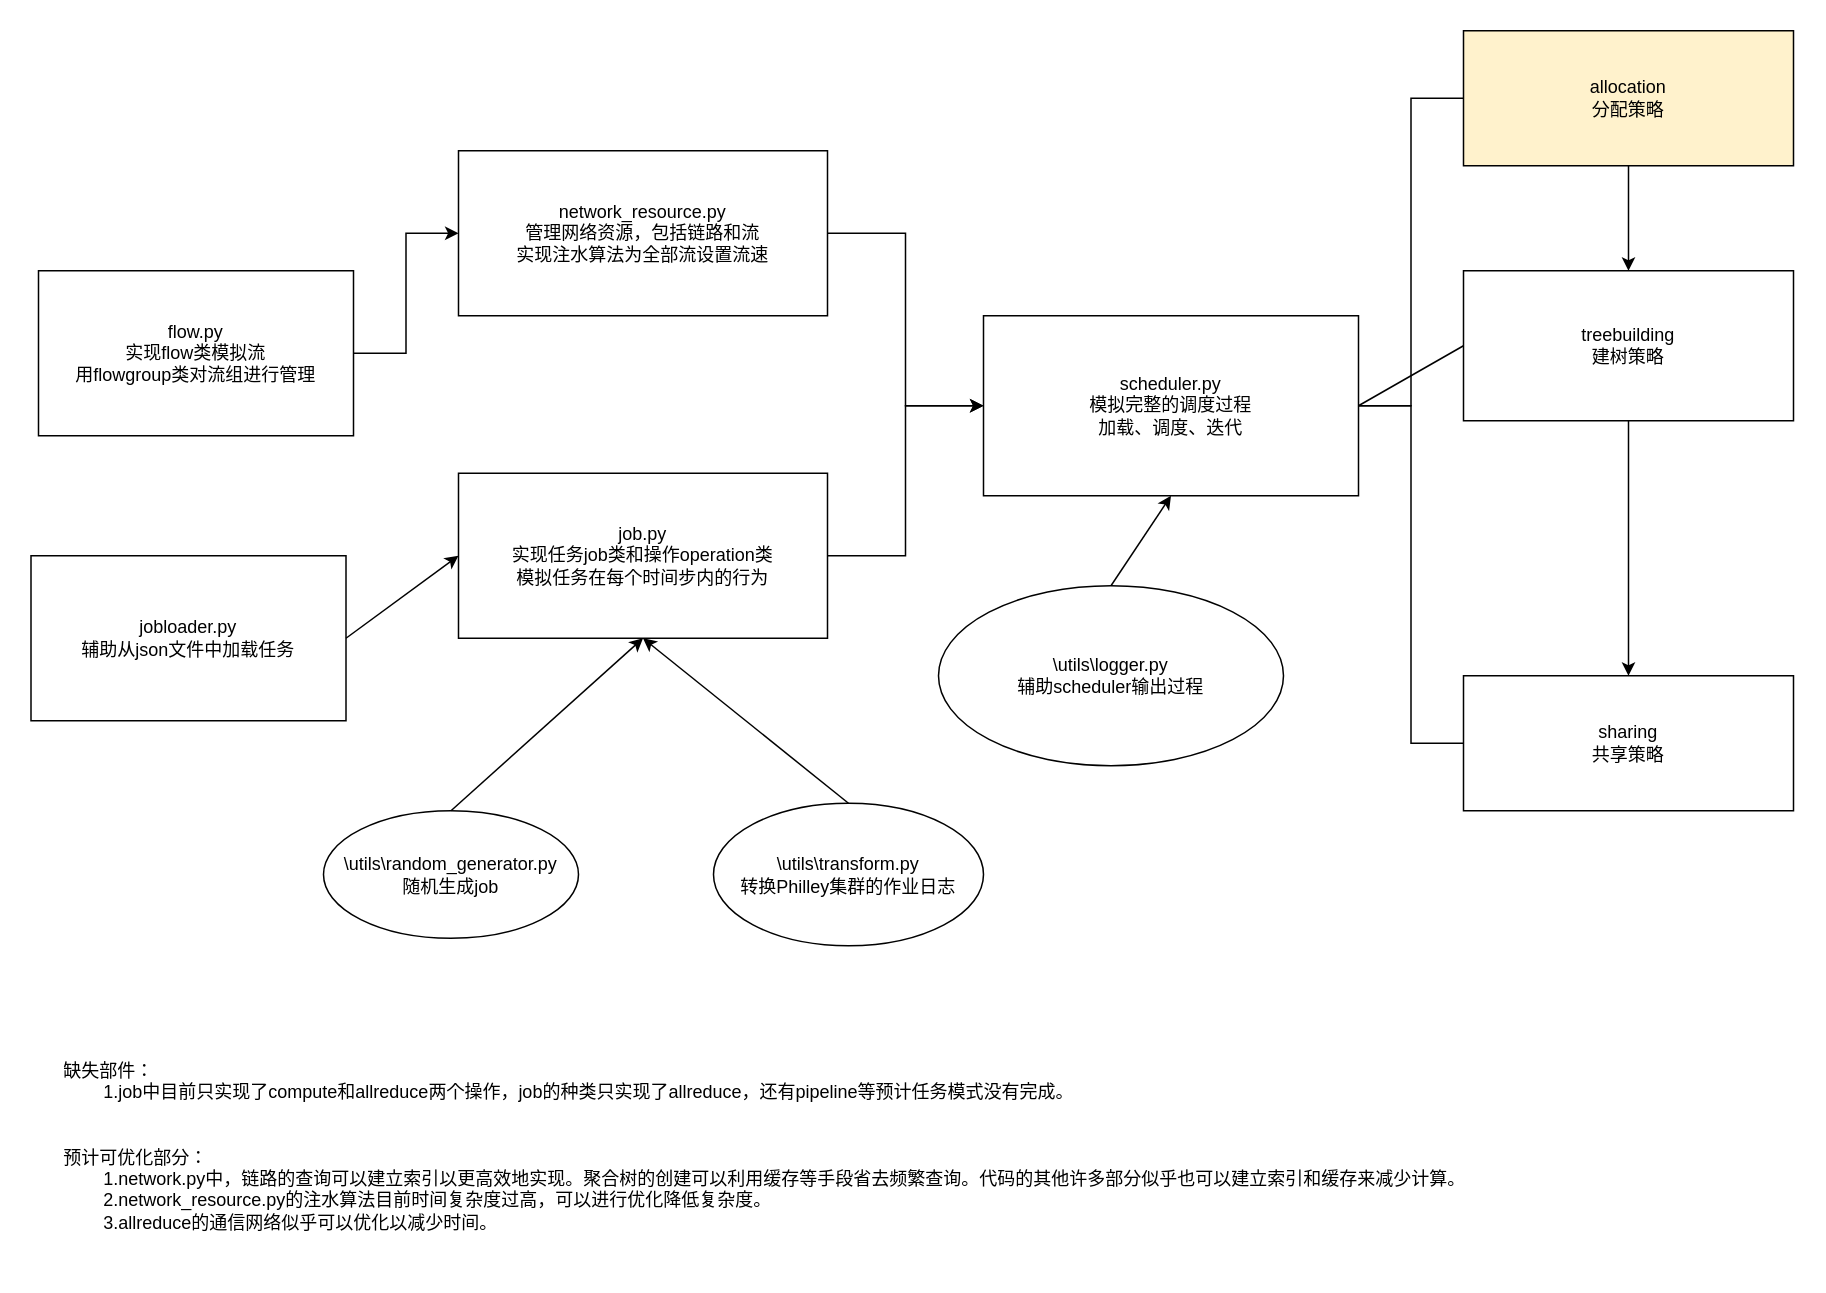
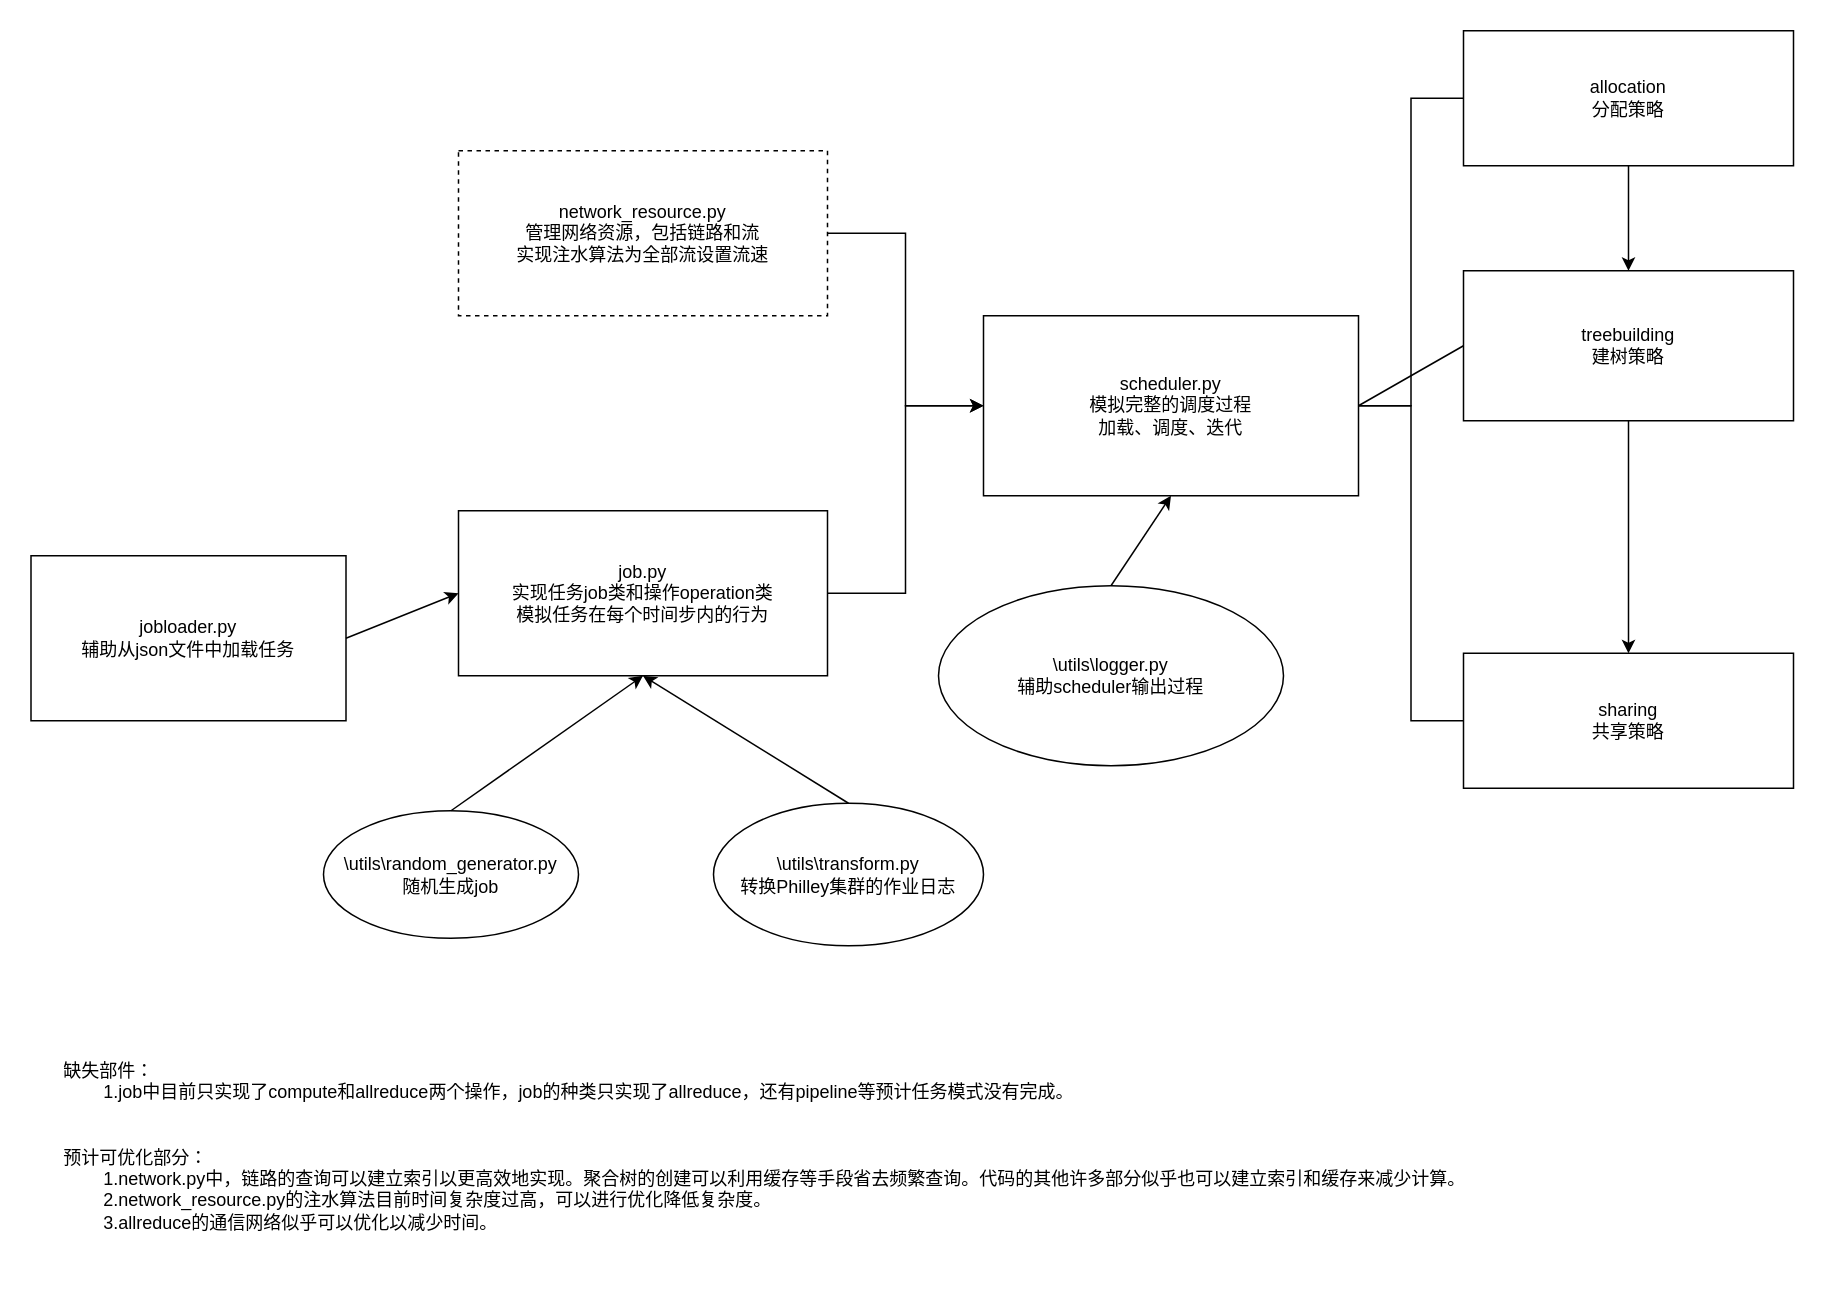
node "allocation 分配策略": fillcolor #fff2cc -> #ffffff
node "network_resource.py 管理网络资源，包括链路和流 实现注水算法为全部流设置流速": style solid -> dashed
edge "flow.py 实现flow类模拟流 用flowgroup类对流组进行管理" -> "network_resource.py 管理网络资源，包括链路和流 实现注水算法为全部流设置流速": removed
node "flow.py 实现flow类模拟流 用flowgroup类对流组进行管理": removed
node "job.py 实现任务job类和操作operation类 模拟任务在每个时间步内的行为": moved (643, 556) -> (643, 593)
node "sharing 共享策略": moved (1628, 743) -> (1628, 721)
